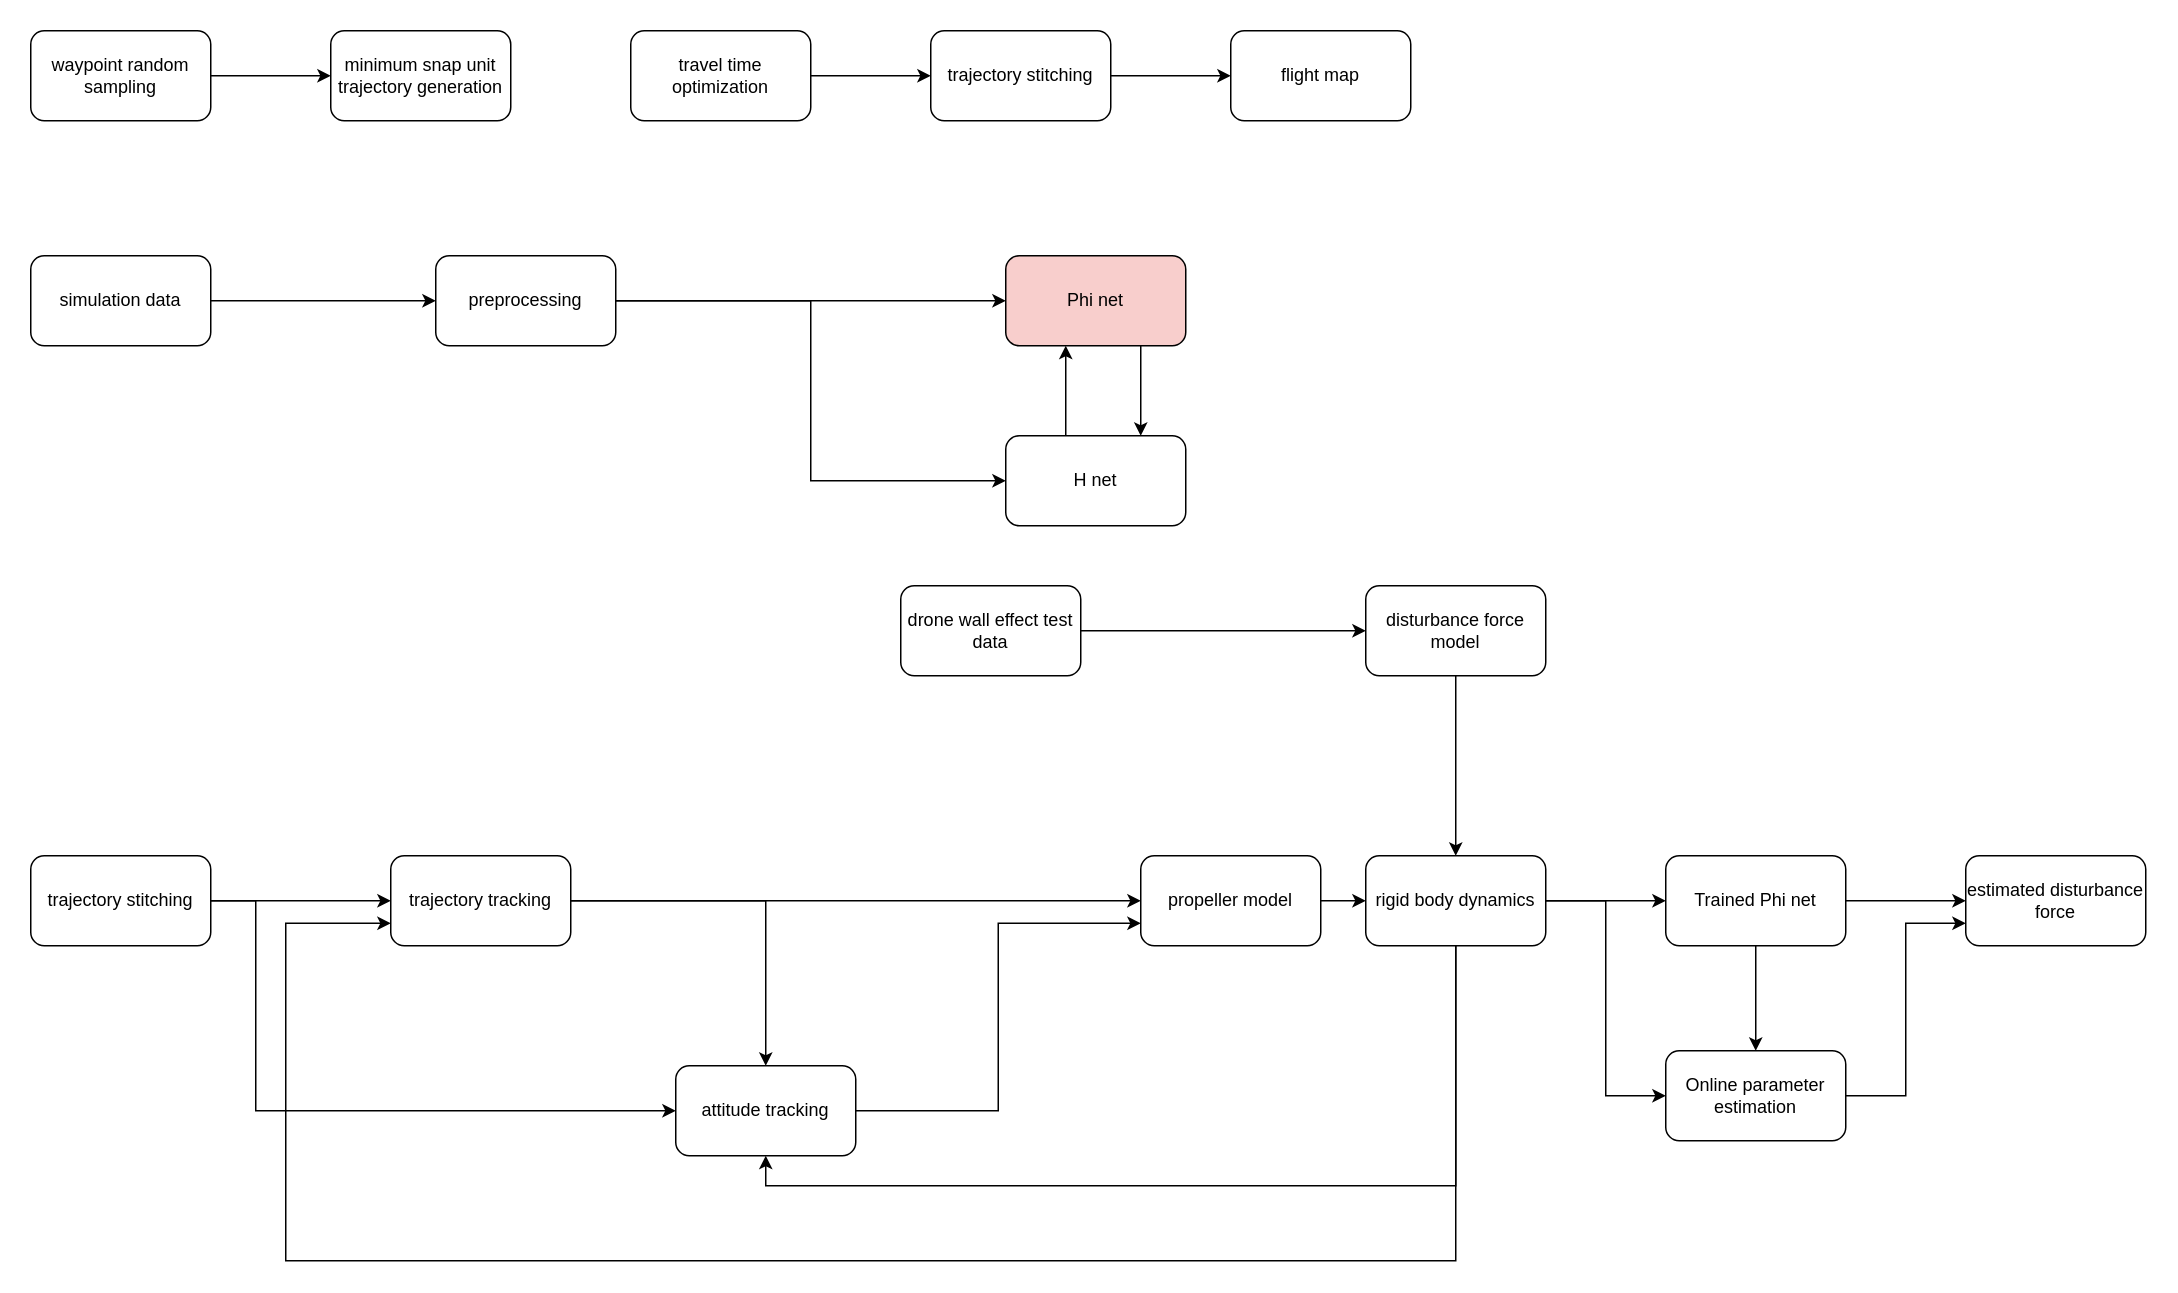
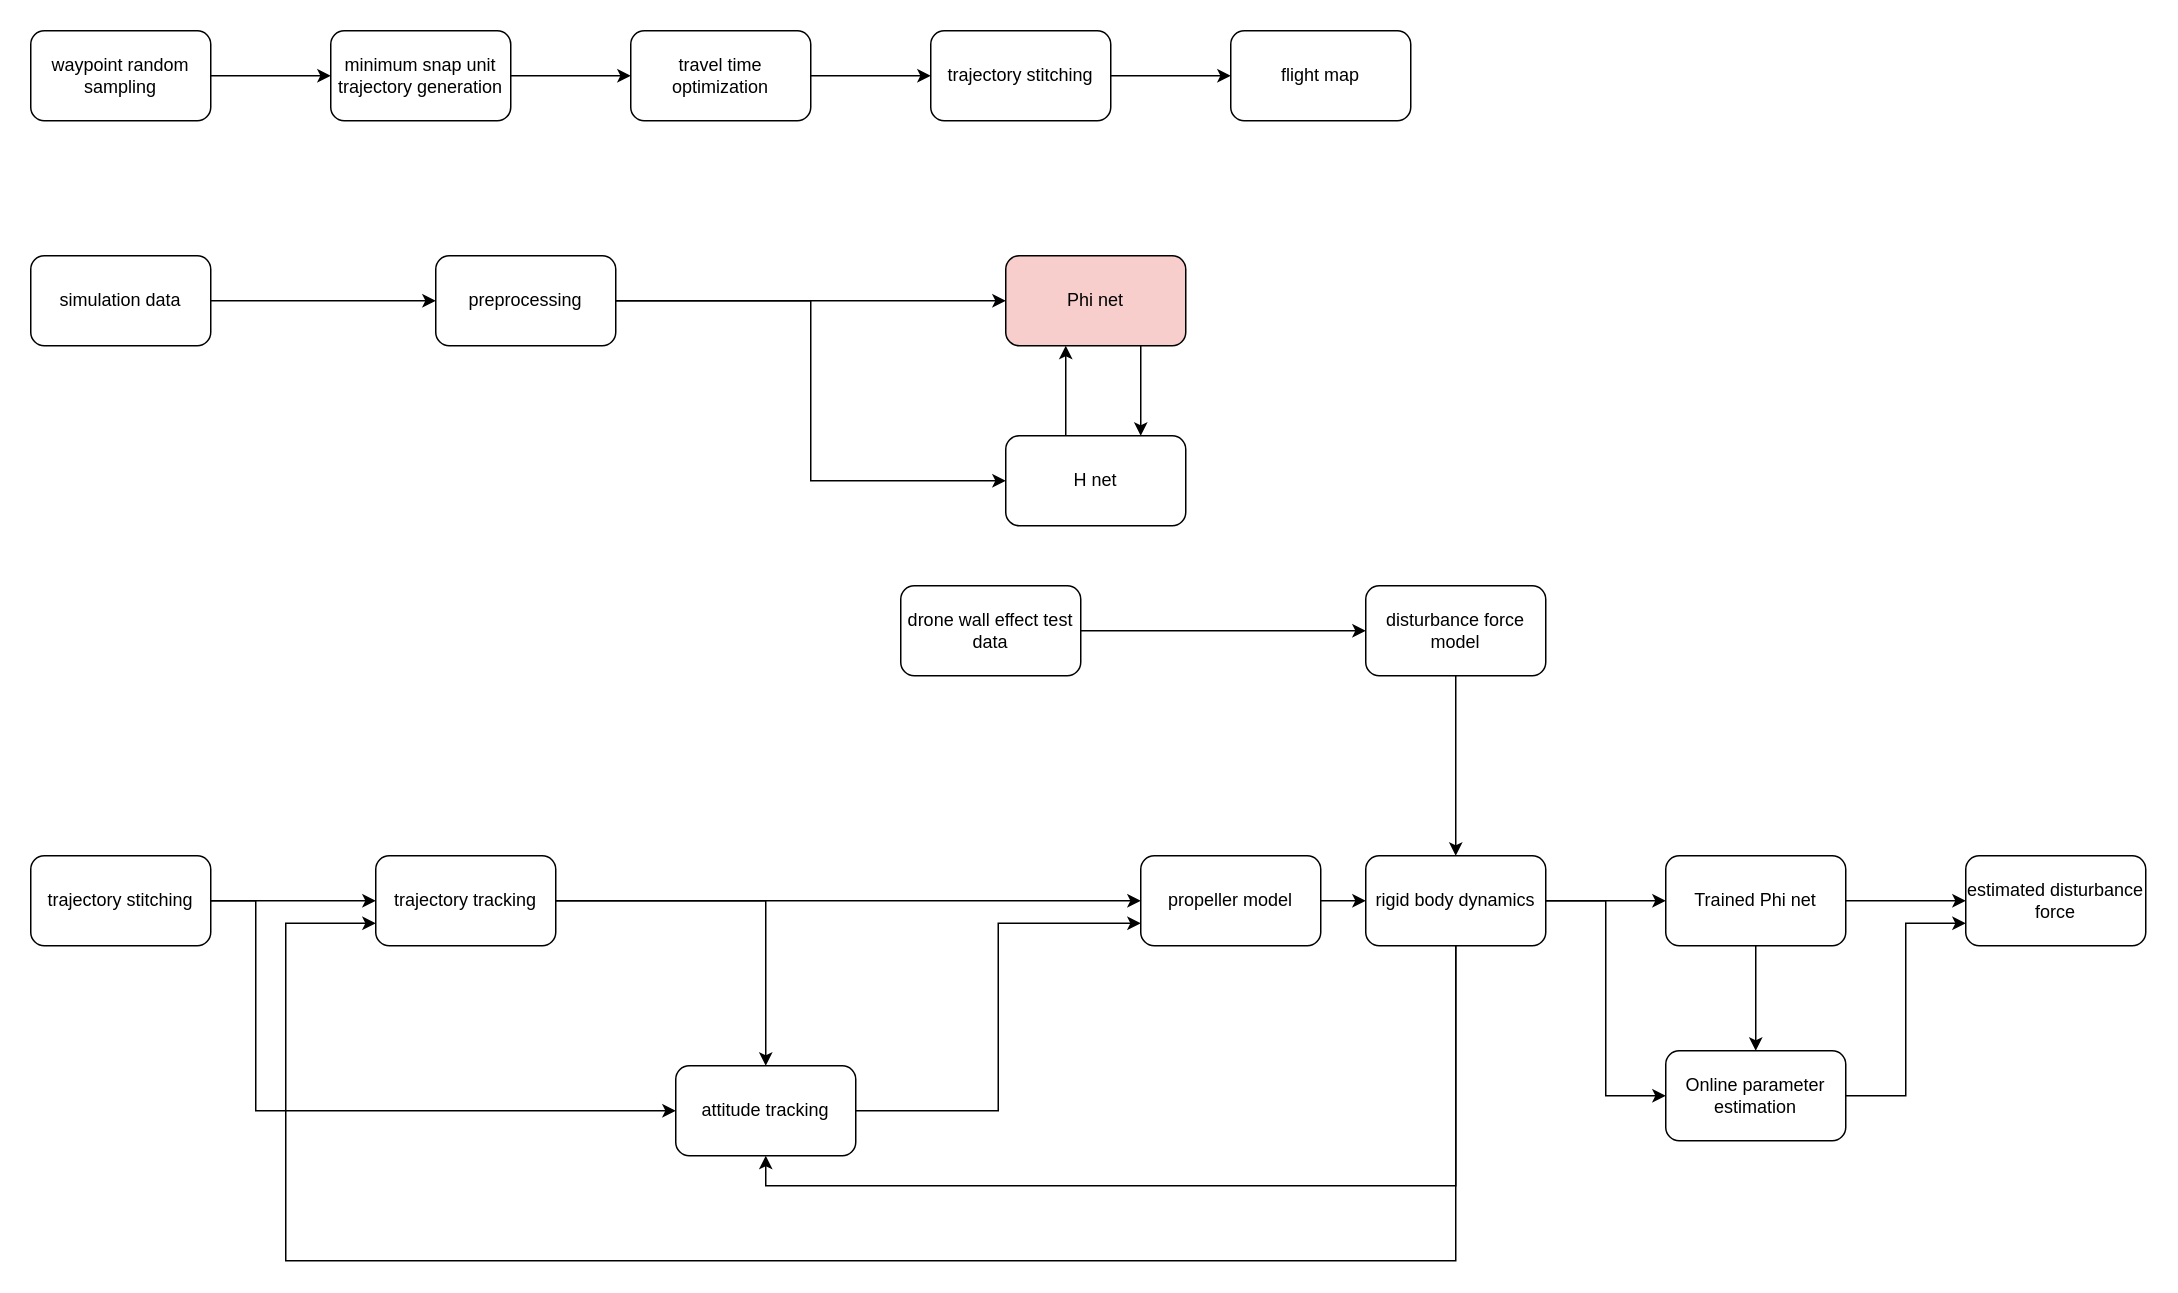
edge "minimum snap unit trajectory generation" -> "travel time optimization": added
node "trajectory tracking": moved (481, 901) -> (466, 901)
